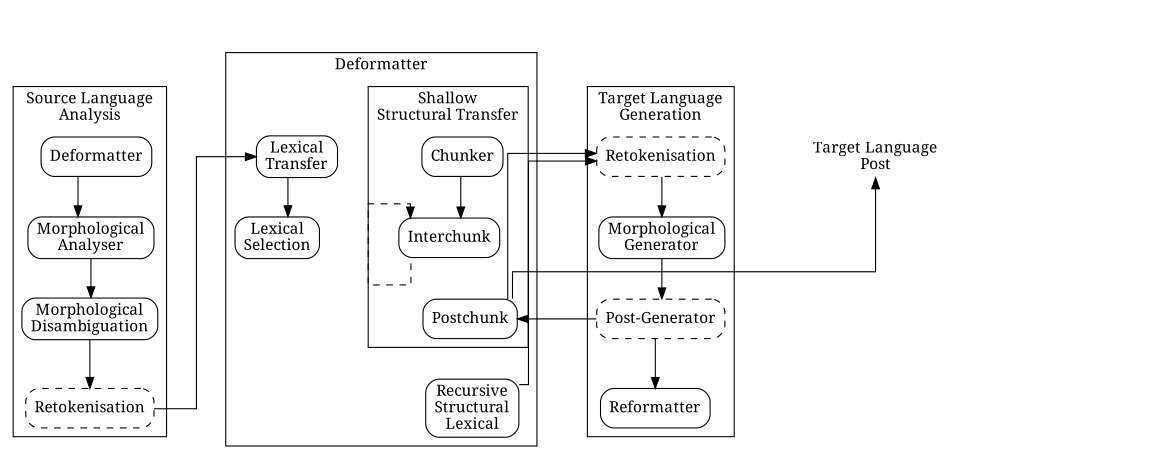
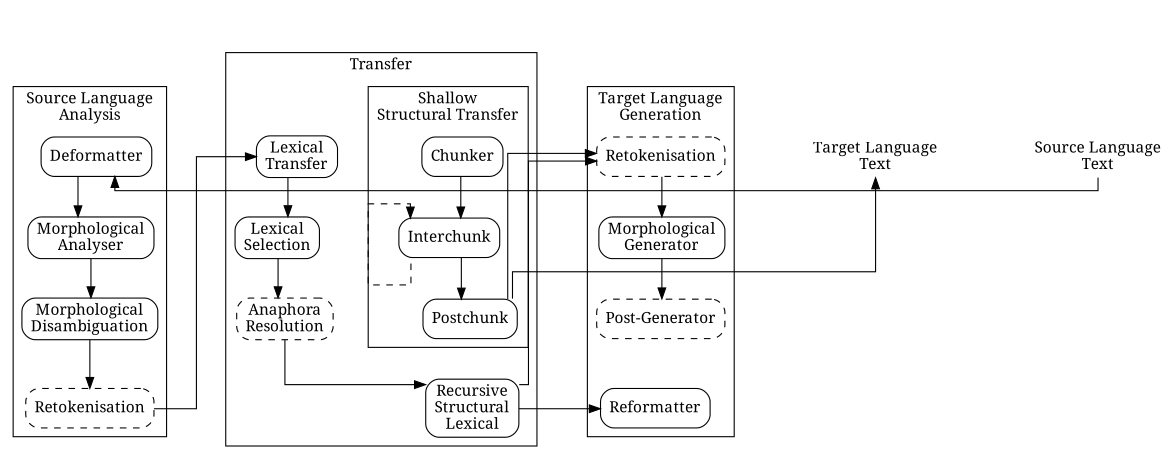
cluster "Deformatter": label "Deformatter" -> "Transfer"
node "Source Language": added
node "Target Language": text "Post" -> "Text"
node "Anaphora": added
edge "Post-Generator" -> "Postchunk": now "Interchunk" -> "Postchunk"
edge "Post-Generator" -> "Reformatter": now "Recursive" -> "Reformatter"
